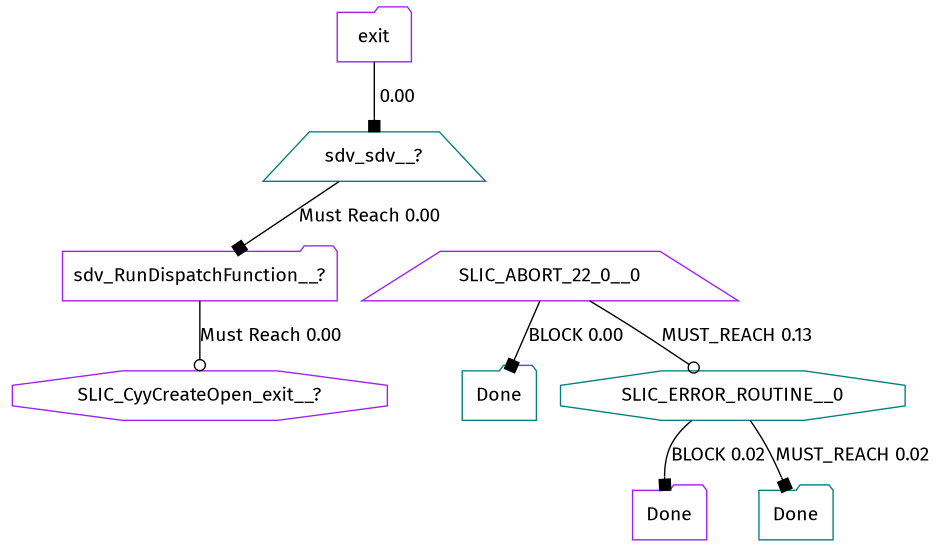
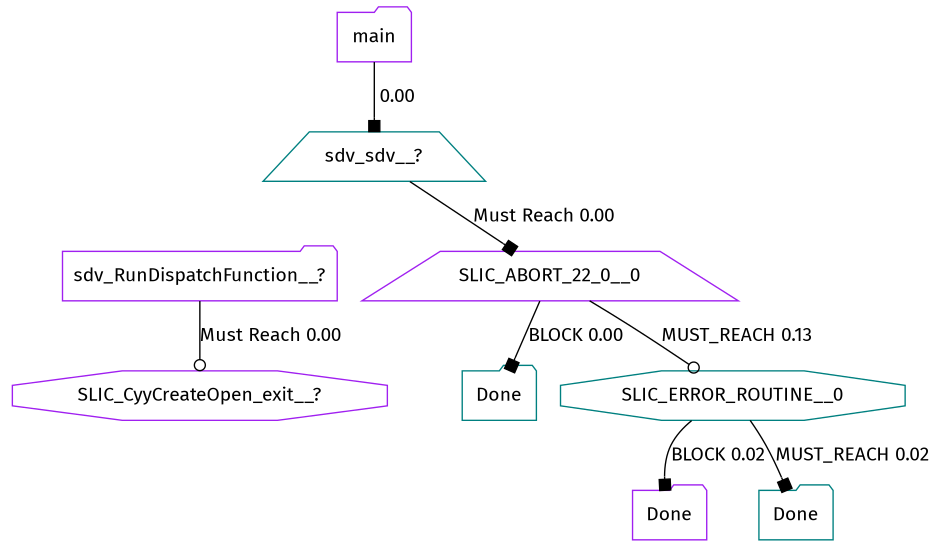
node "exit": label "exit" -> "main"
edge "sdv_sdv__?" -> "sdv_RunDispatchFunction__?": now "sdv_sdv__?" -> "SLIC_ABORT_22_0__0"
